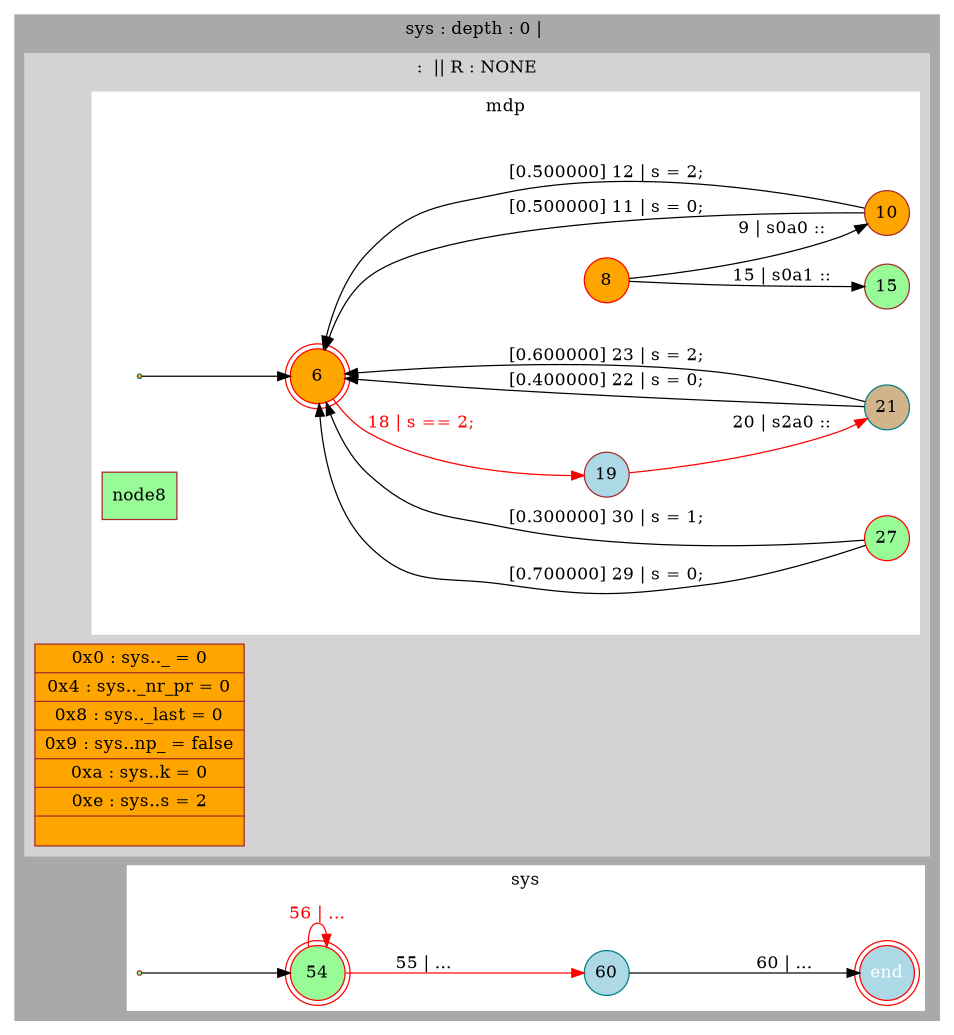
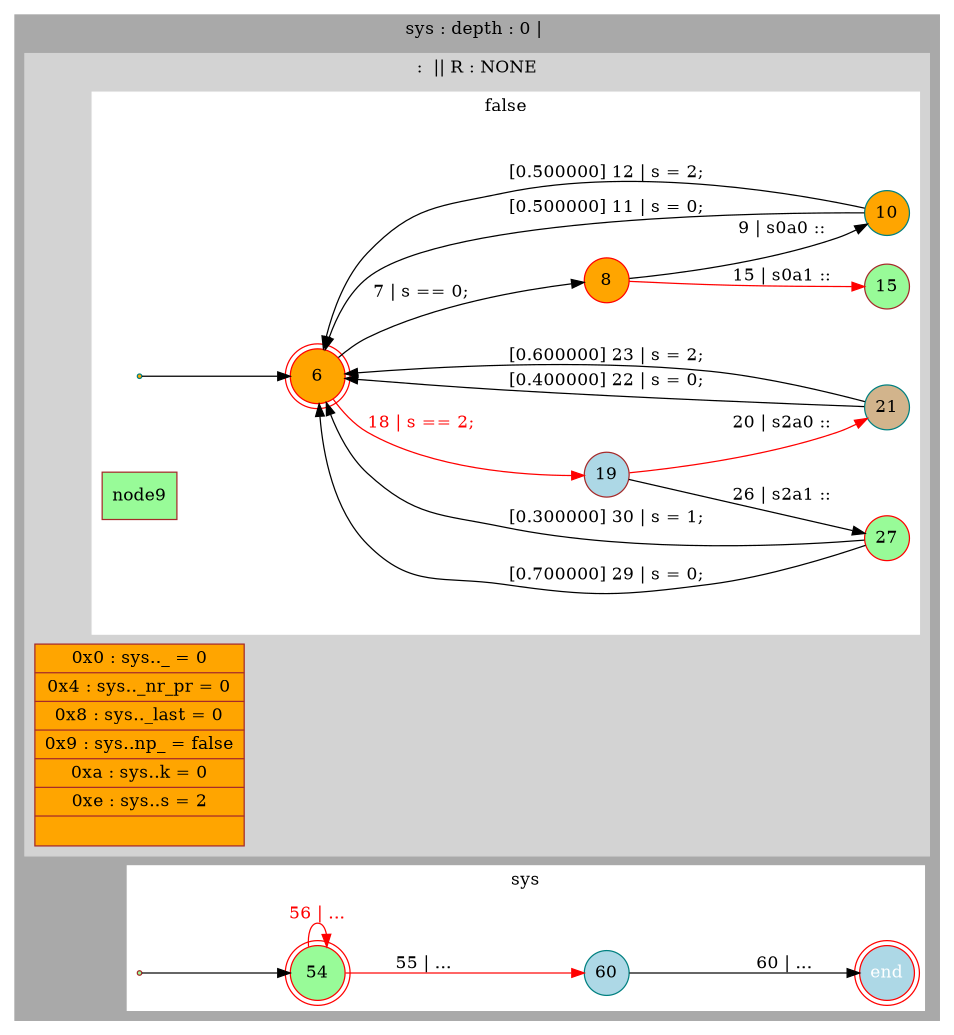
cluster "mdp": label "mdp" -> "false"
node "10": color brown -> teal
edge "8" -> "15": color black -> red
edge "6" -> "8": added, label "7 | s == 0;"
node "node8": label "node8" -> "node9"
edge "19" -> "27": added, label "26 | s2a1 ::"
